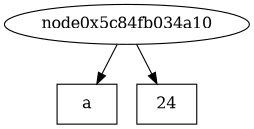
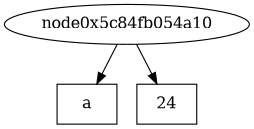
node "node0x5c84fb034a10": label "node0x5c84fb034a10" -> "node0x5c84fb054a10"
